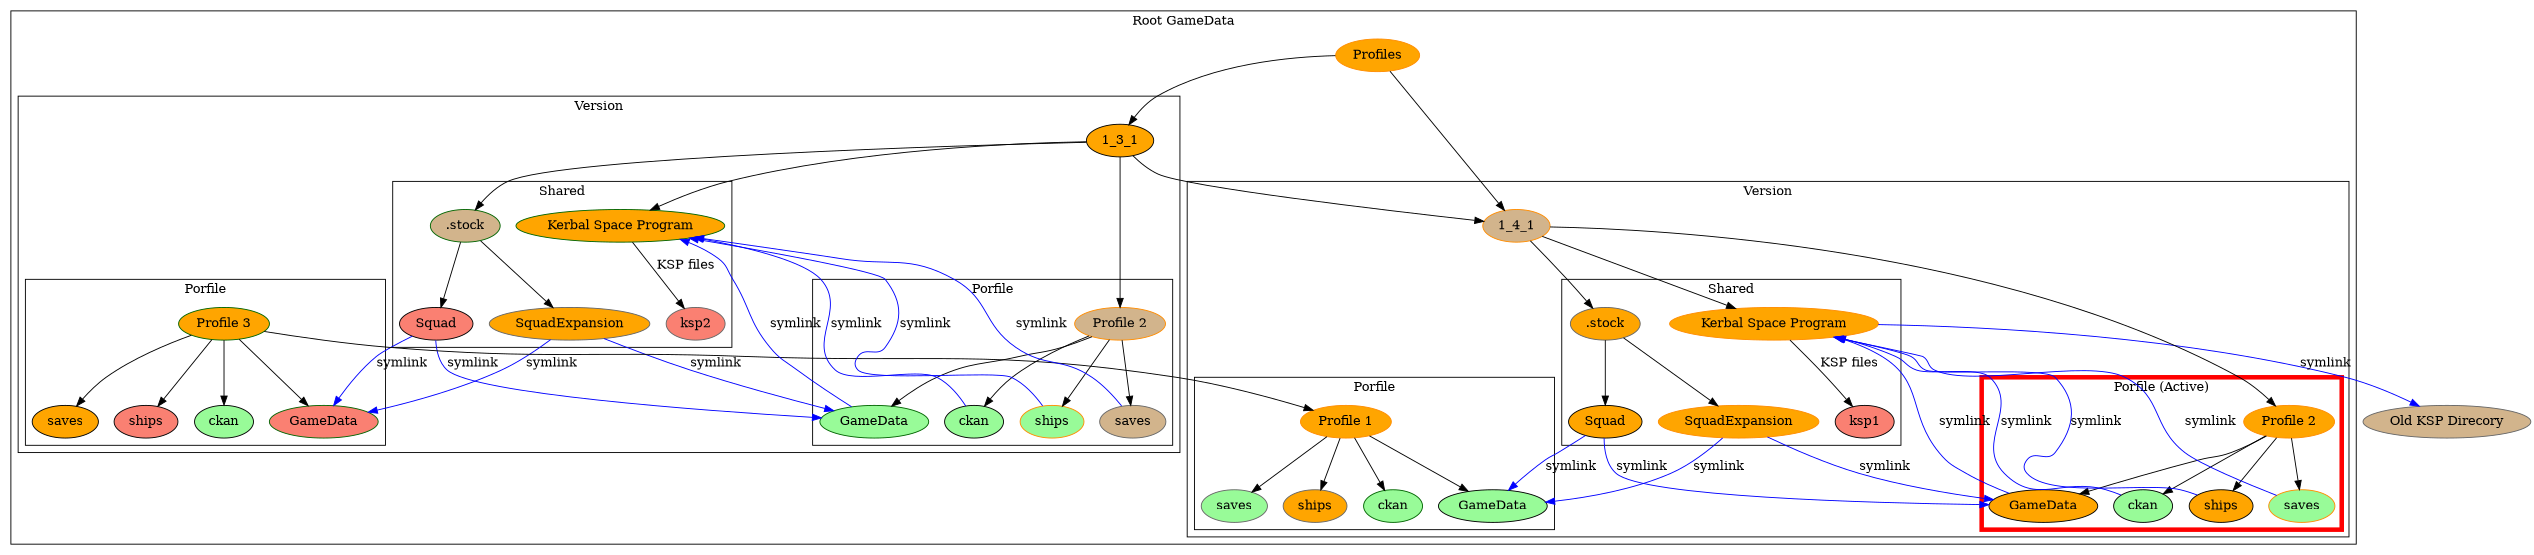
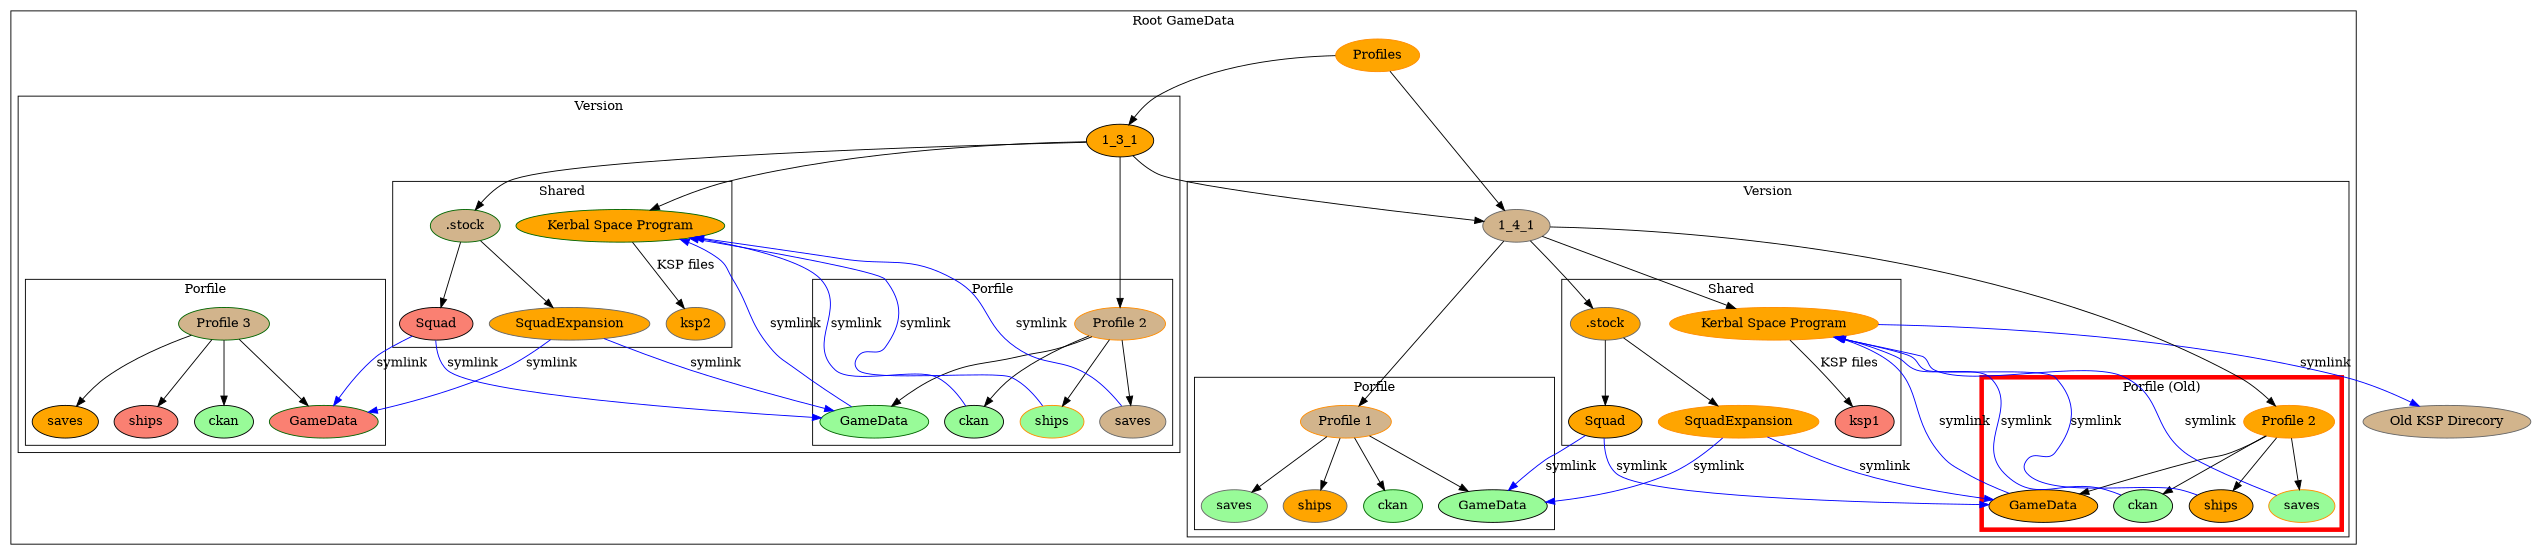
node "1_4_1": color darkorange -> gray40
node "Profile 3": fillcolor orange -> tan
node "ksp2": fillcolor salmon -> orange
edge "Profile 3" -> "Profile 1": now "1_4_1" -> "Profile 1"
cluster "Porfile (Active)": label "Porfile (Active)" -> "Porfile (Old)"
node "Profile 1": fillcolor orange -> tan
